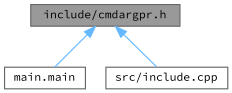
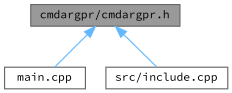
node "include/cmdargpr.h": label "include/cmdargpr.h" -> "cmdargpr/cmdargpr.h"
node "main.main": label "main.main" -> "main.cpp"
